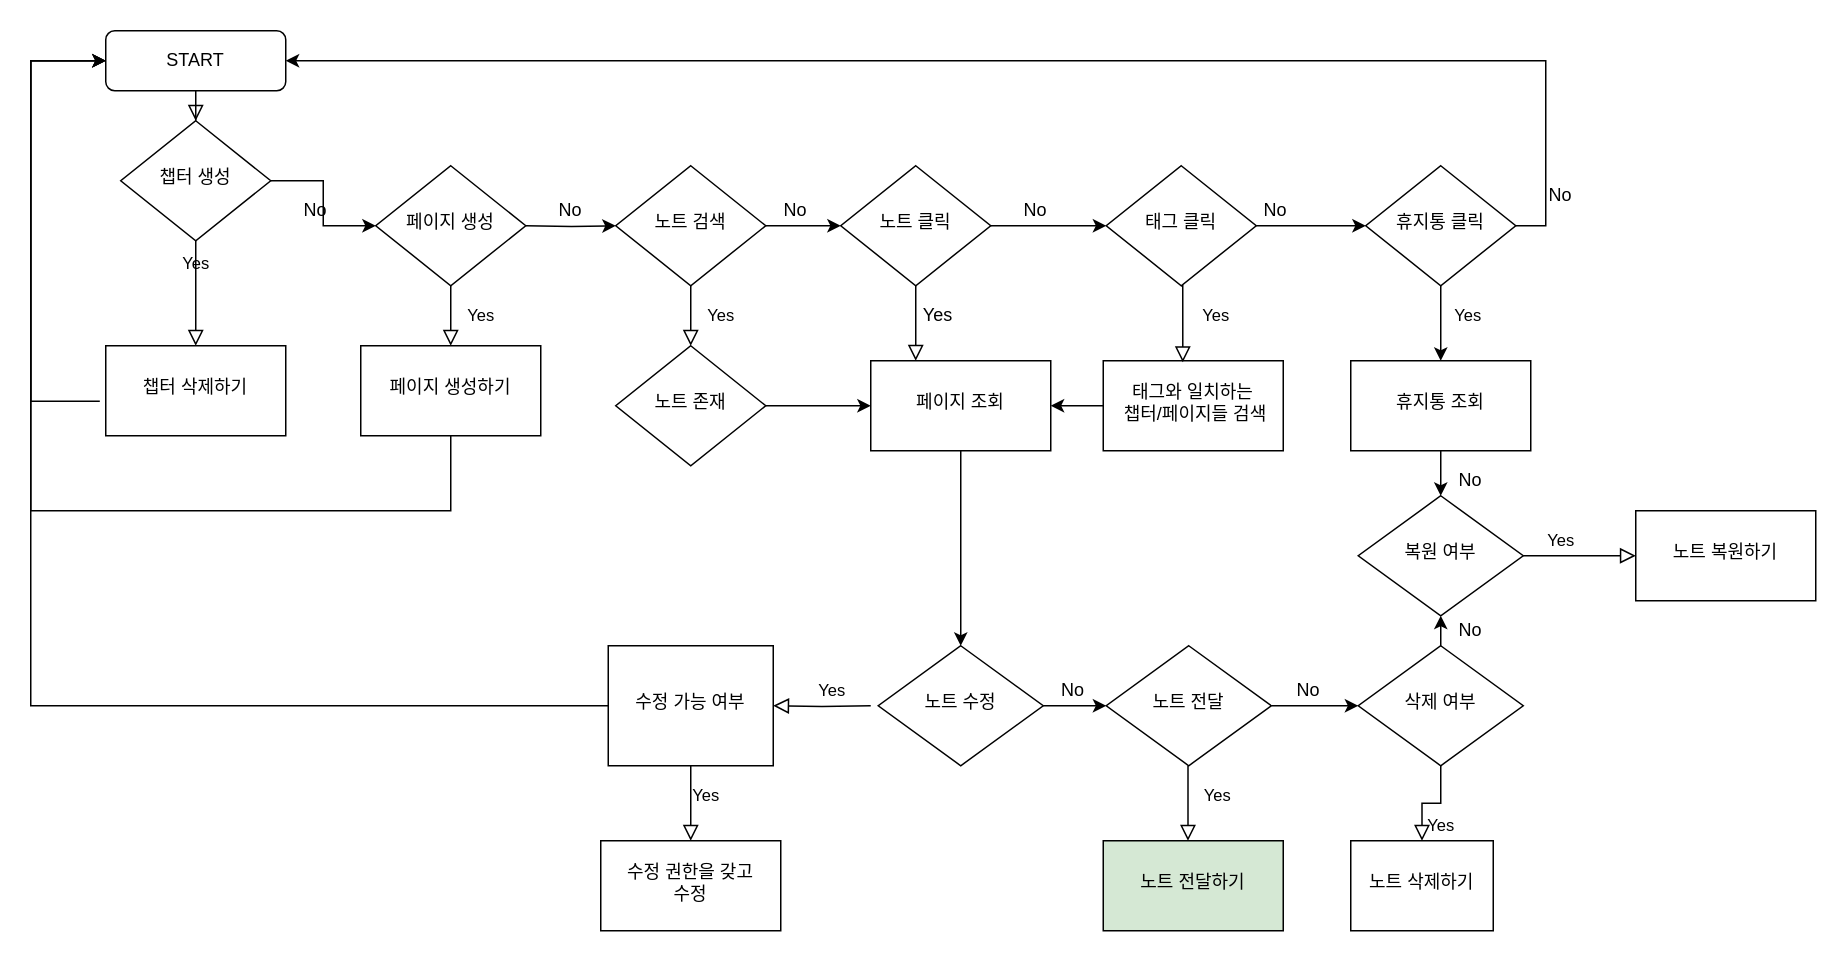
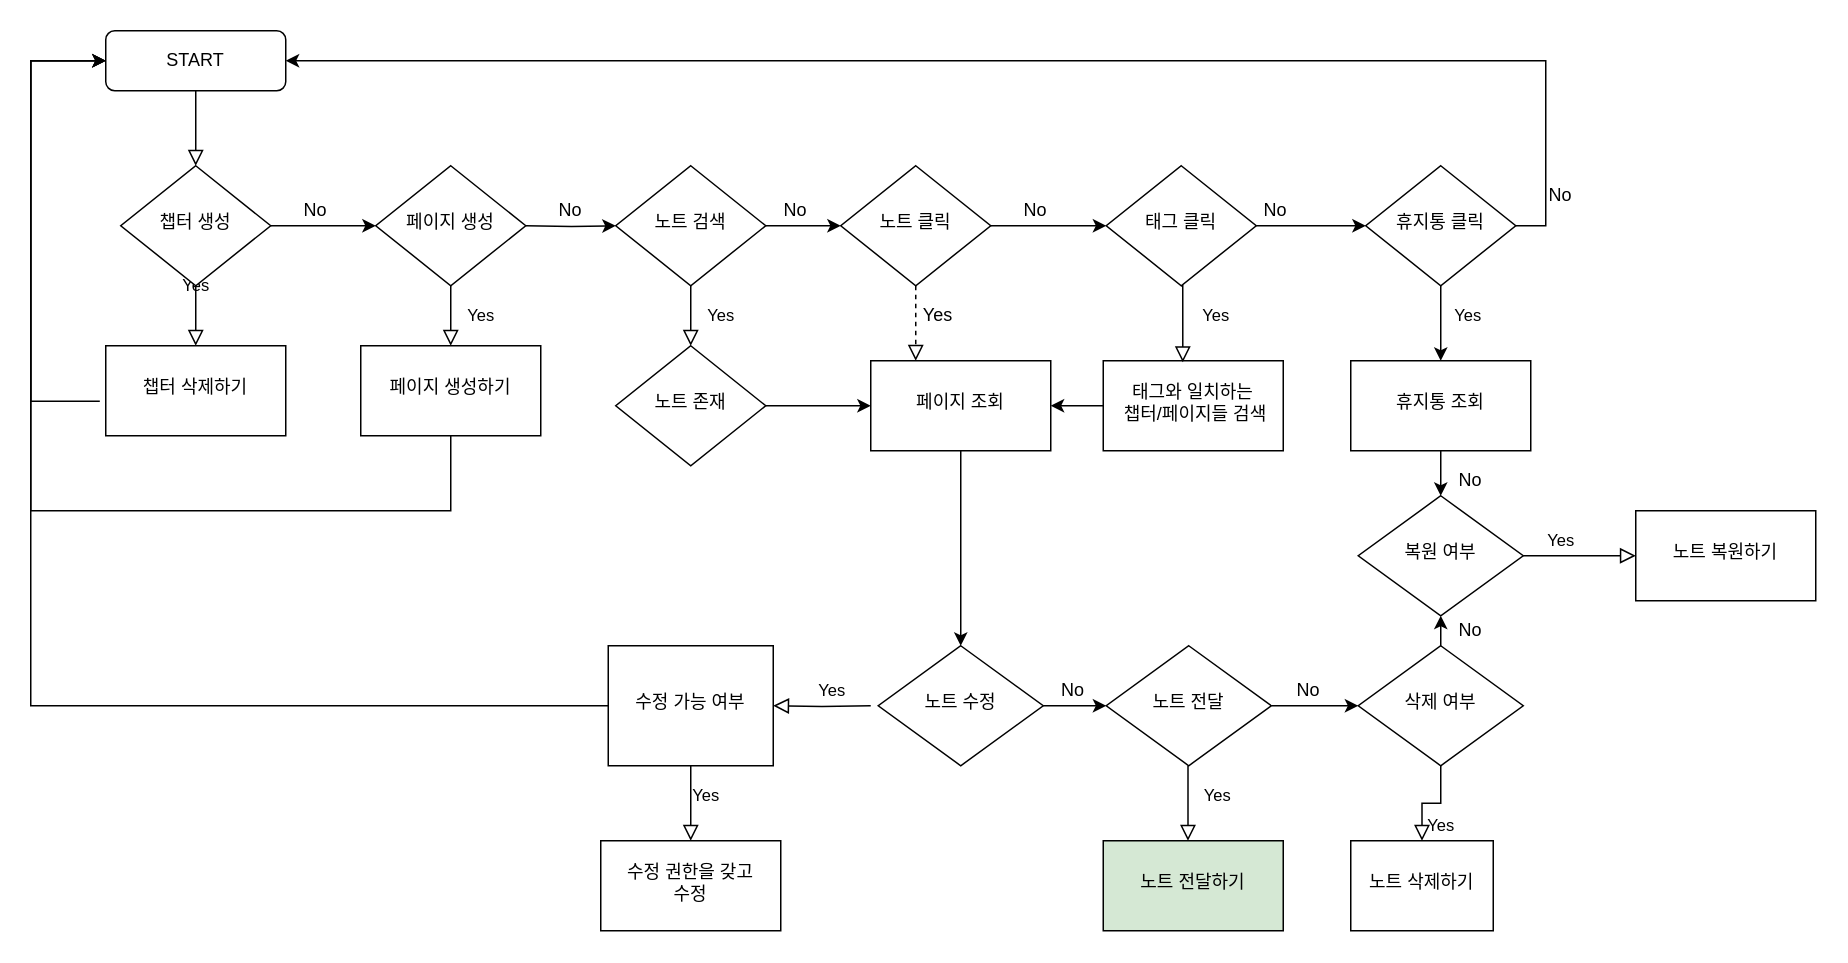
node "챕터 생성": moved (196, 181) -> (196, 226)
edge "노트 클릭" -> "페이지 조회": style solid -> dashed
